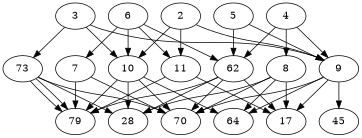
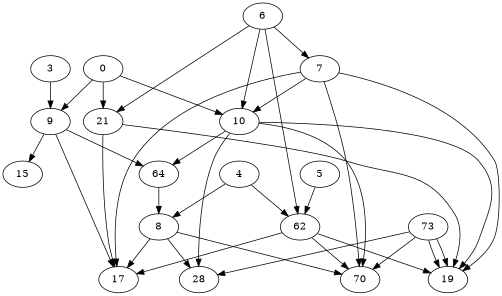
node "2": label "2" -> "0"
edge "3" -> "10": now "7" -> "10"
edge "3" -> "73": removed
edge "5" -> "9": removed
edge "4" -> "9": removed
node "11": label "11" -> "21"
edge "8" -> "64": reversed
edge "62" -> "28": removed
edge "9" -> "70": removed
node "79": label "79" -> "19"
edge "7" -> "17": added
node "45": label "45" -> "15"
